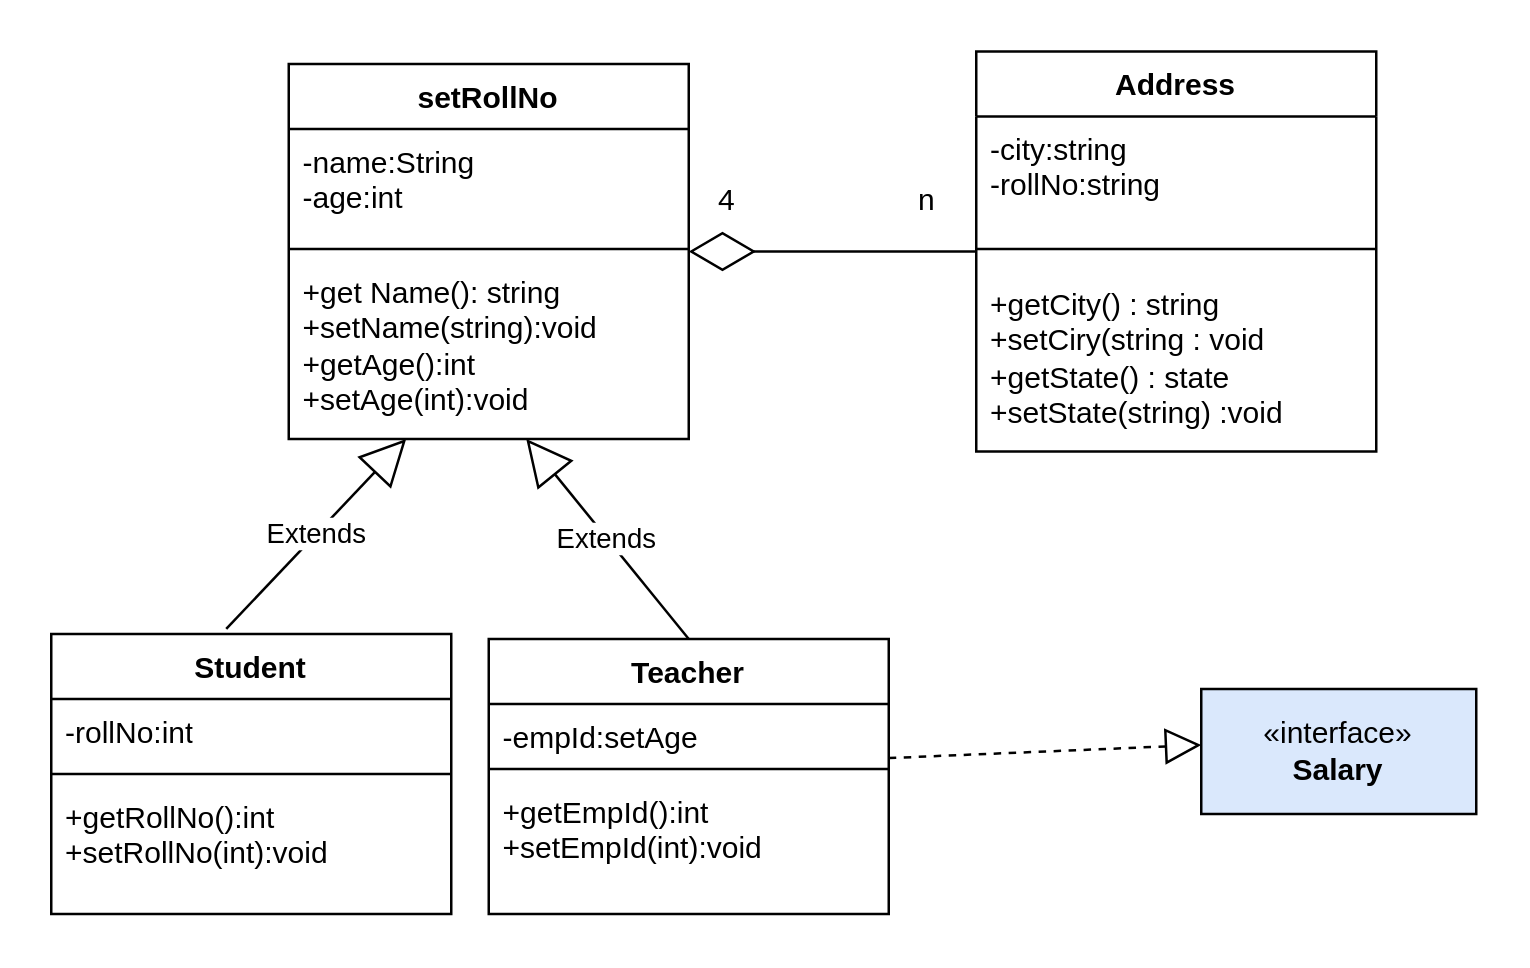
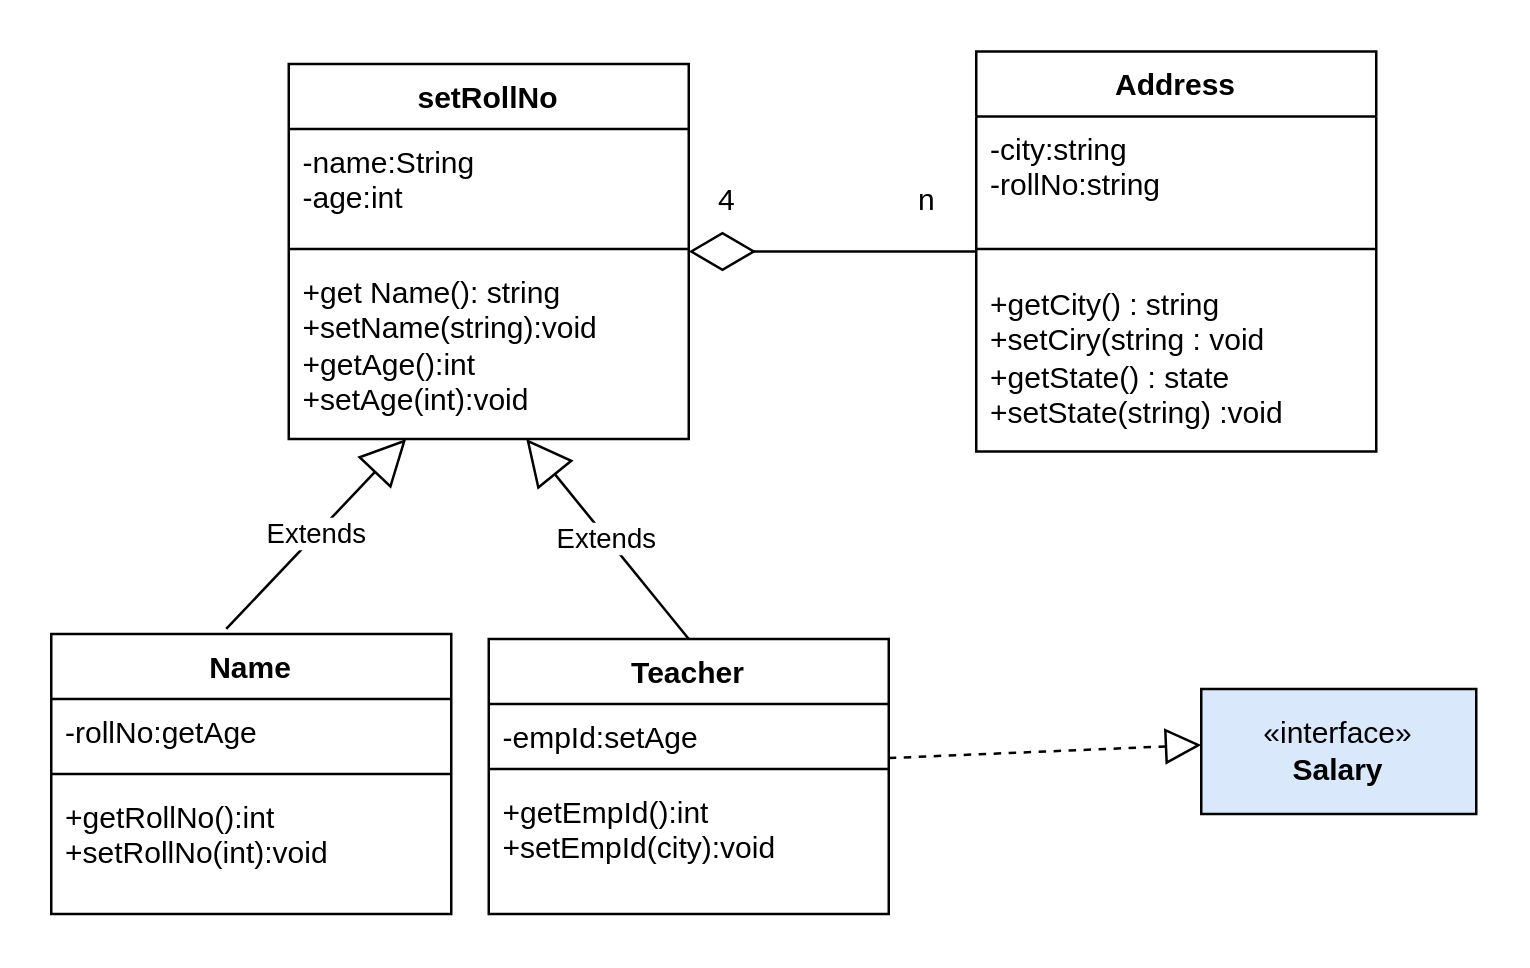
node "Student": label "Student" -> "Name"
node "-rollNo:int": label "-rollNo:int" -> "-rollNo:getAge"
node "+getEmpId():int +setEmpId(int):void": label "+getEmpId():int +setEmpId(int):void" -> "+getEmpId():int +setEmpId(city):void"
